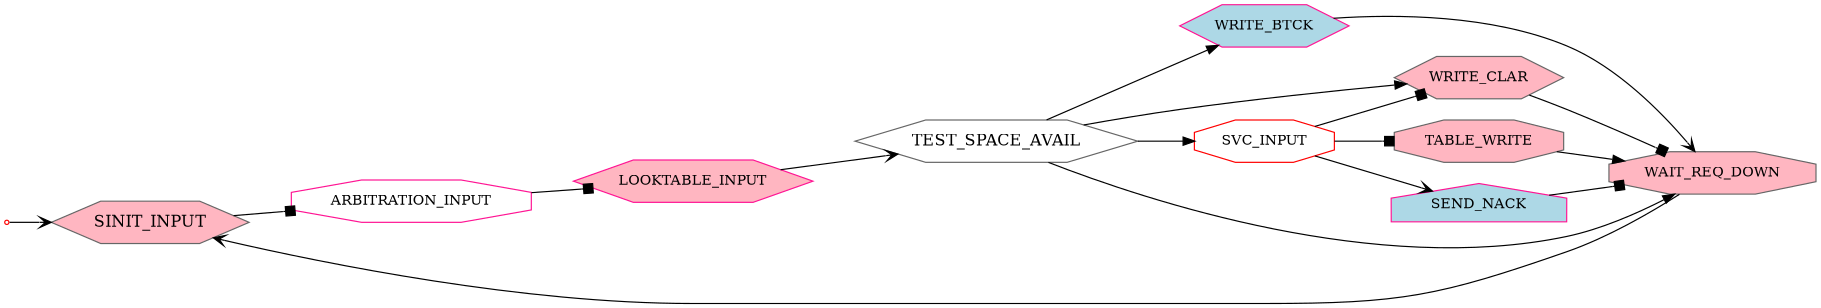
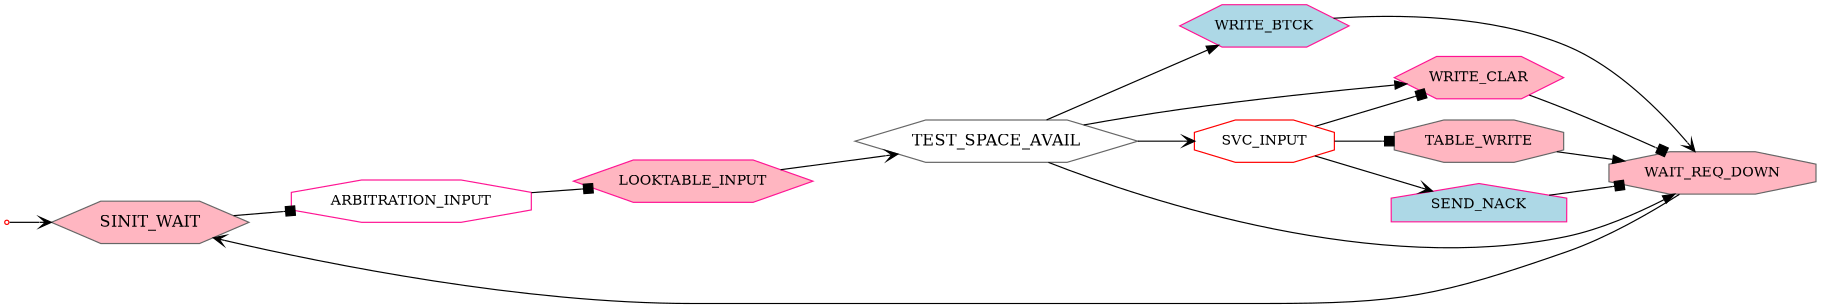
node "WRITE_CLAR": color gray40 -> deeppink
edge "TEST_SPACE_AVAIL" -> "SVC_INPUT": arrowhead normal -> vee
node "SINIT_INPUT": label "SINIT_INPUT" -> "SINIT_WAIT"
